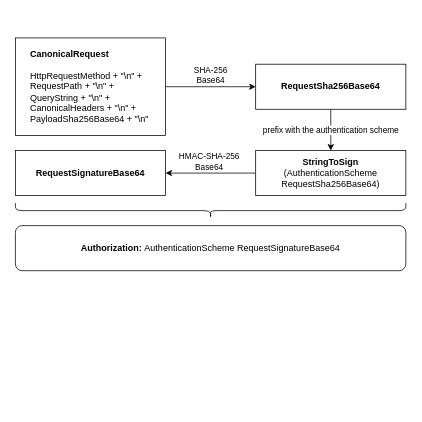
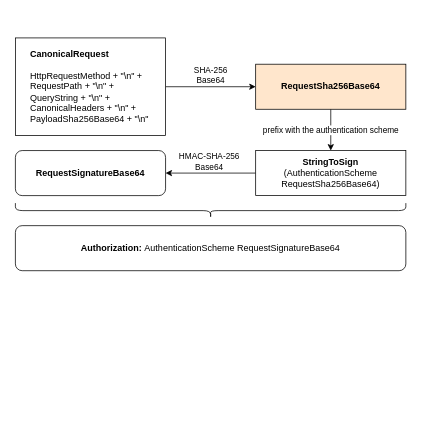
node "RequestSha256Base64": fillcolor #ffffff -> #ffe6cc
node "RequestSignatureBase64": shape rectangle -> rounded rectangle
